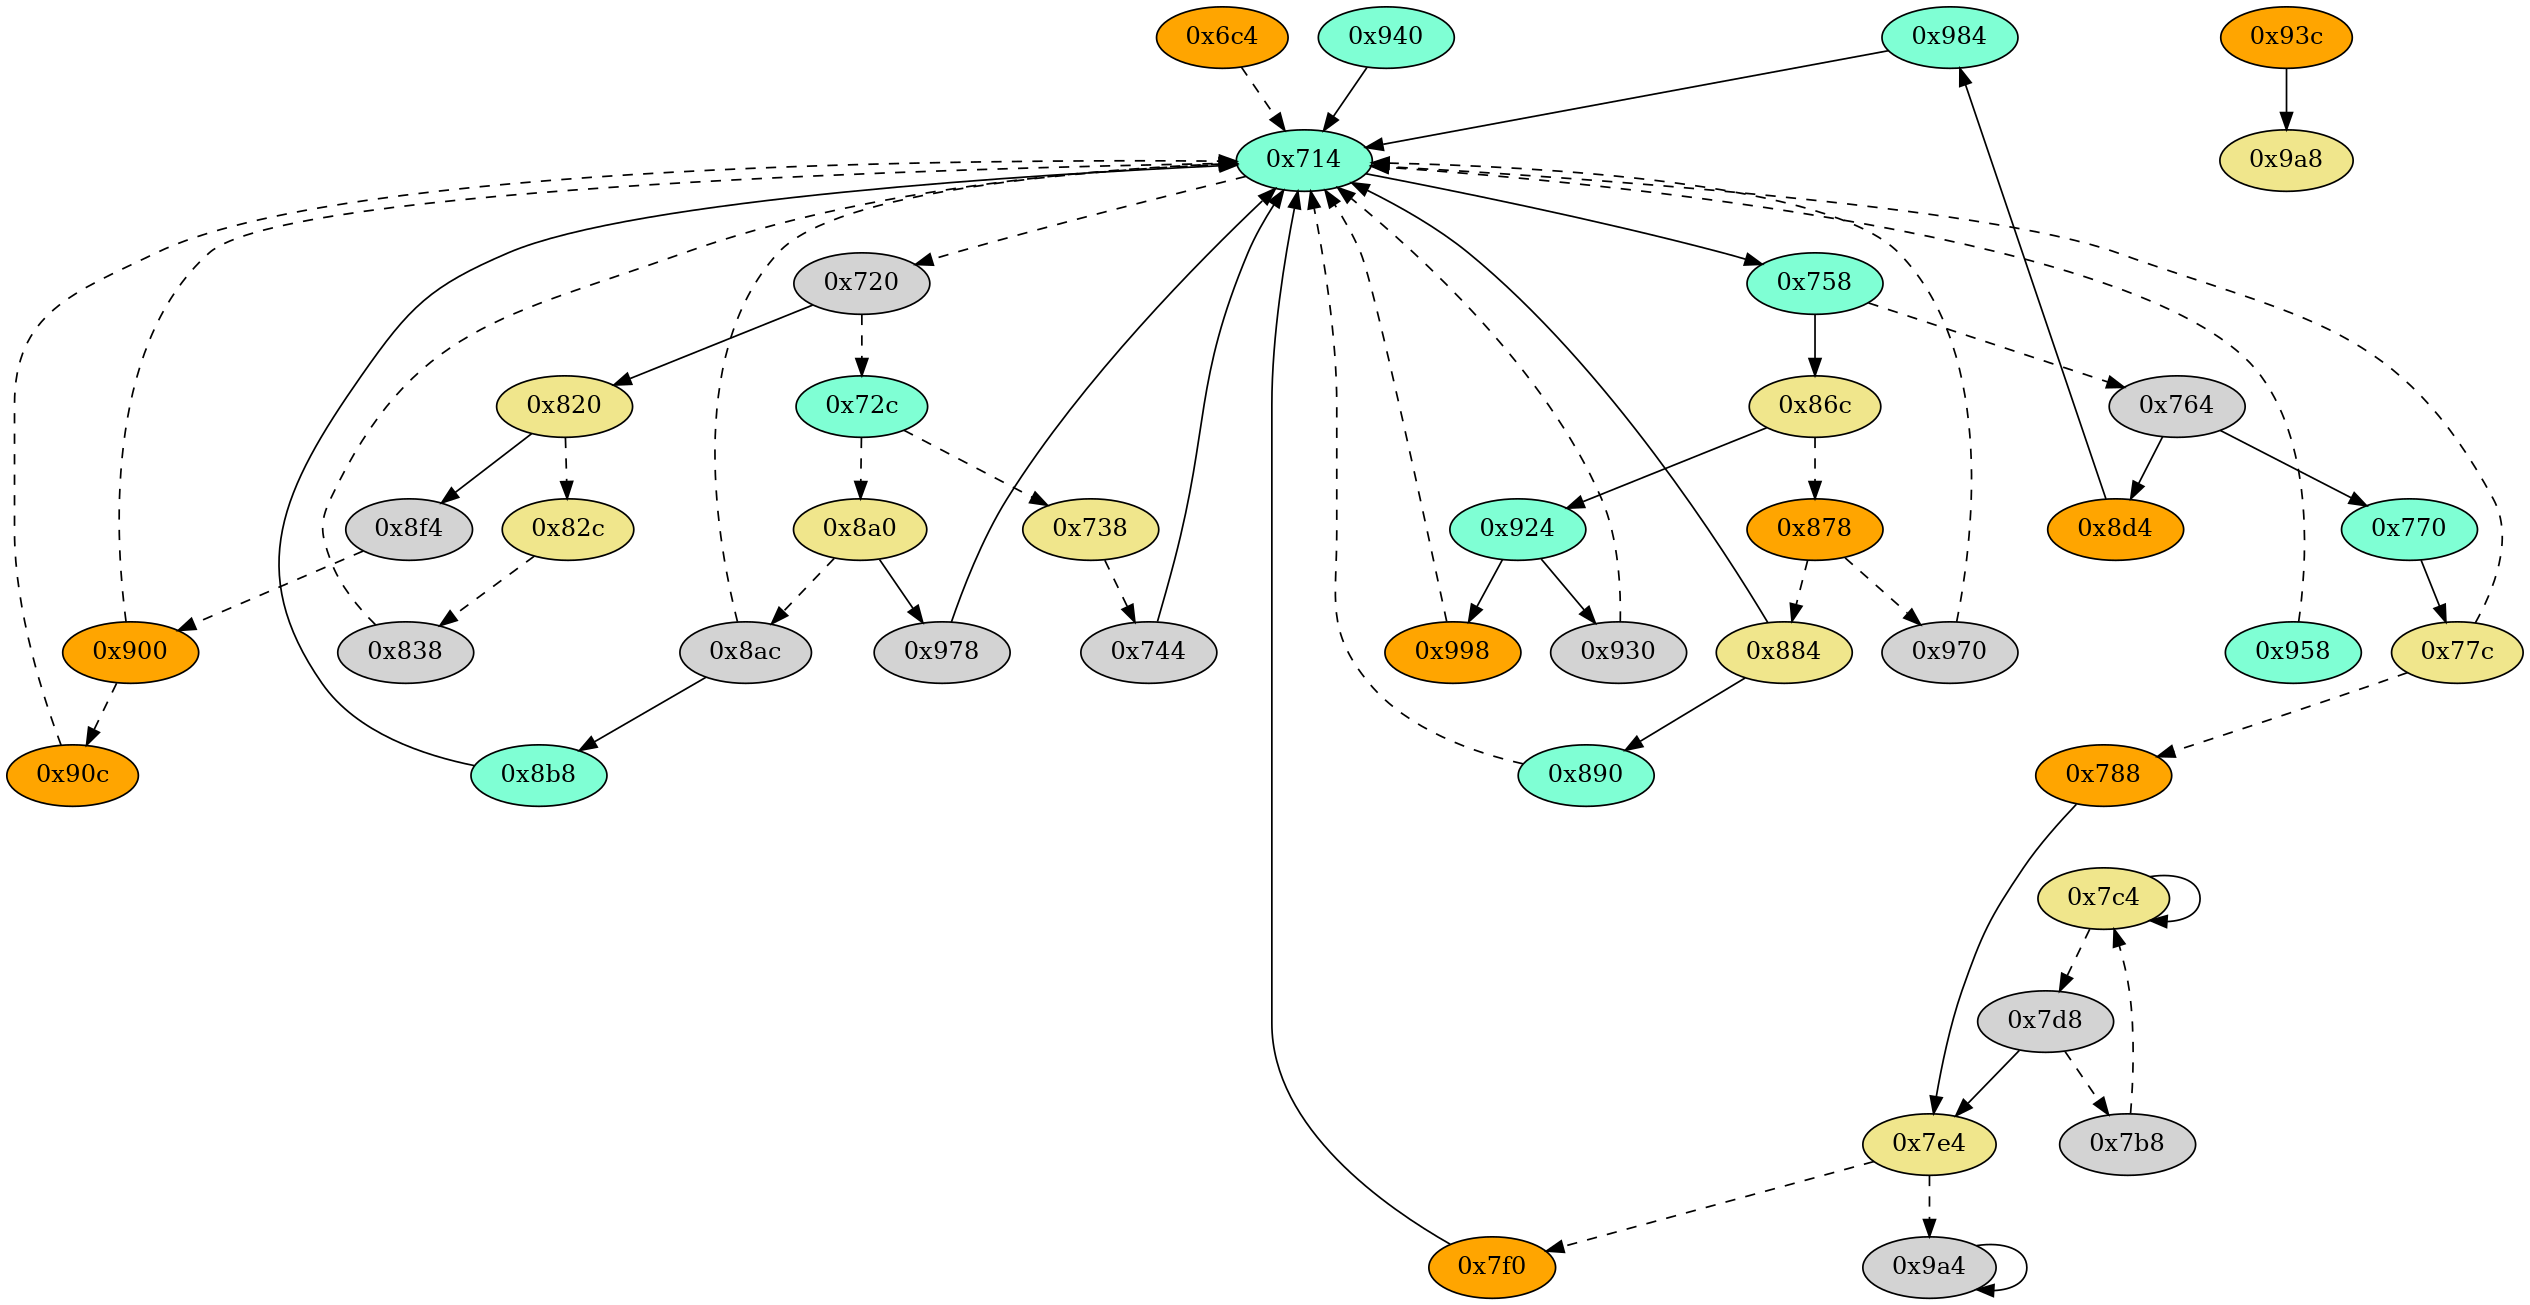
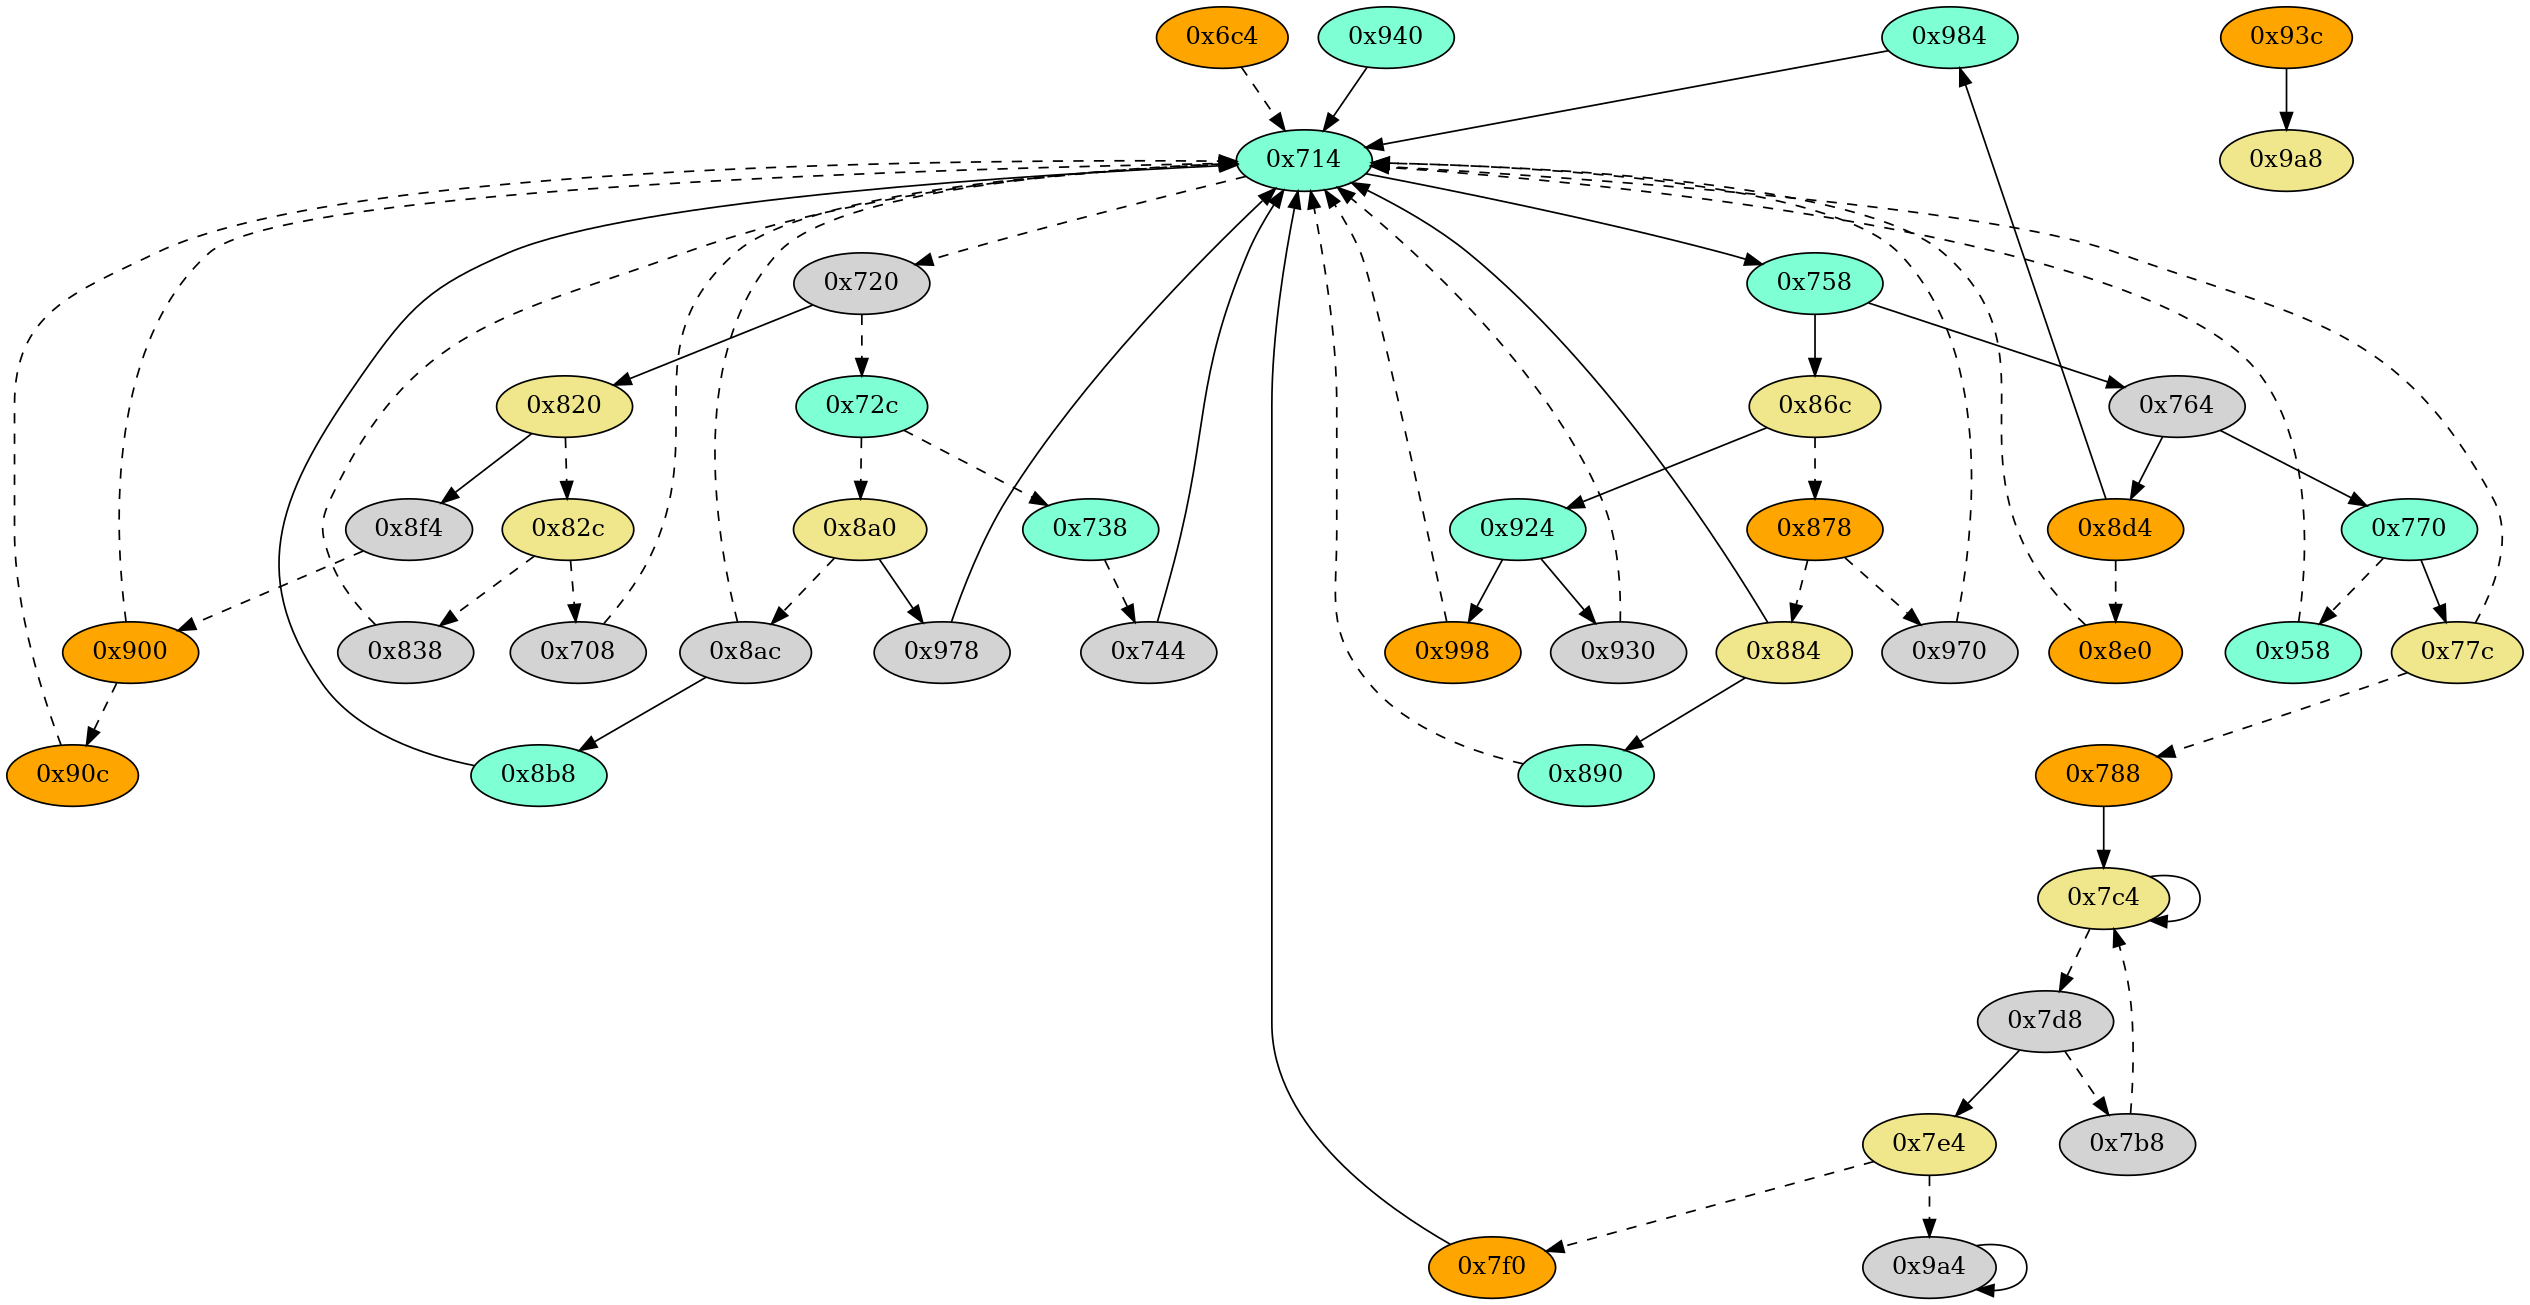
edge "0x758" -> "0x764": style dashed -> solid
node "0x738": fillcolor khaki -> aquamarine
edge "0x770" -> "0x958": added
node "0x708": added
node "0x8e0": added
edge "0x788" -> "0x7e4": now "0x788" -> "0x7c4"
